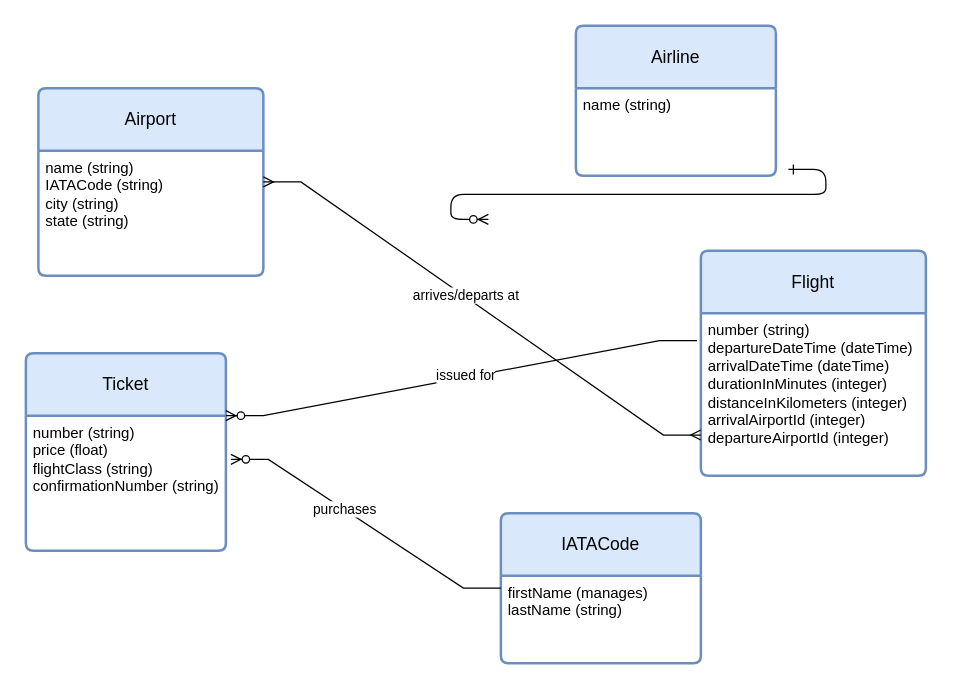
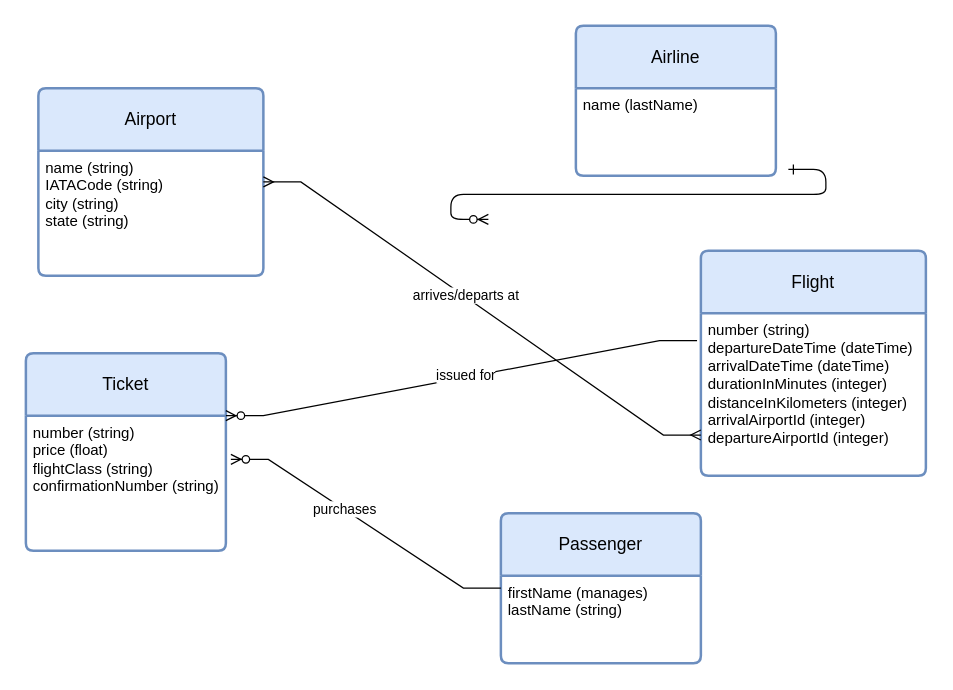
node "name (string)": label "name (string)" -> "name (lastName)"
node "IATACode": label "IATACode" -> "Passenger"
